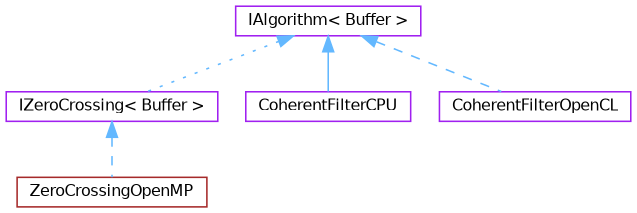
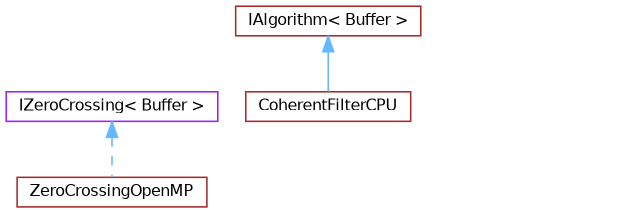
node "IAlgorithm< Buffer >": color purple -> brown
edge "IZeroCrossing< Buffer >" -> "IAlgorithm< Buffer >": removed
node "CoherentFilterCPU": color purple -> brown
node "CoherentFilterOpenCL": removed
